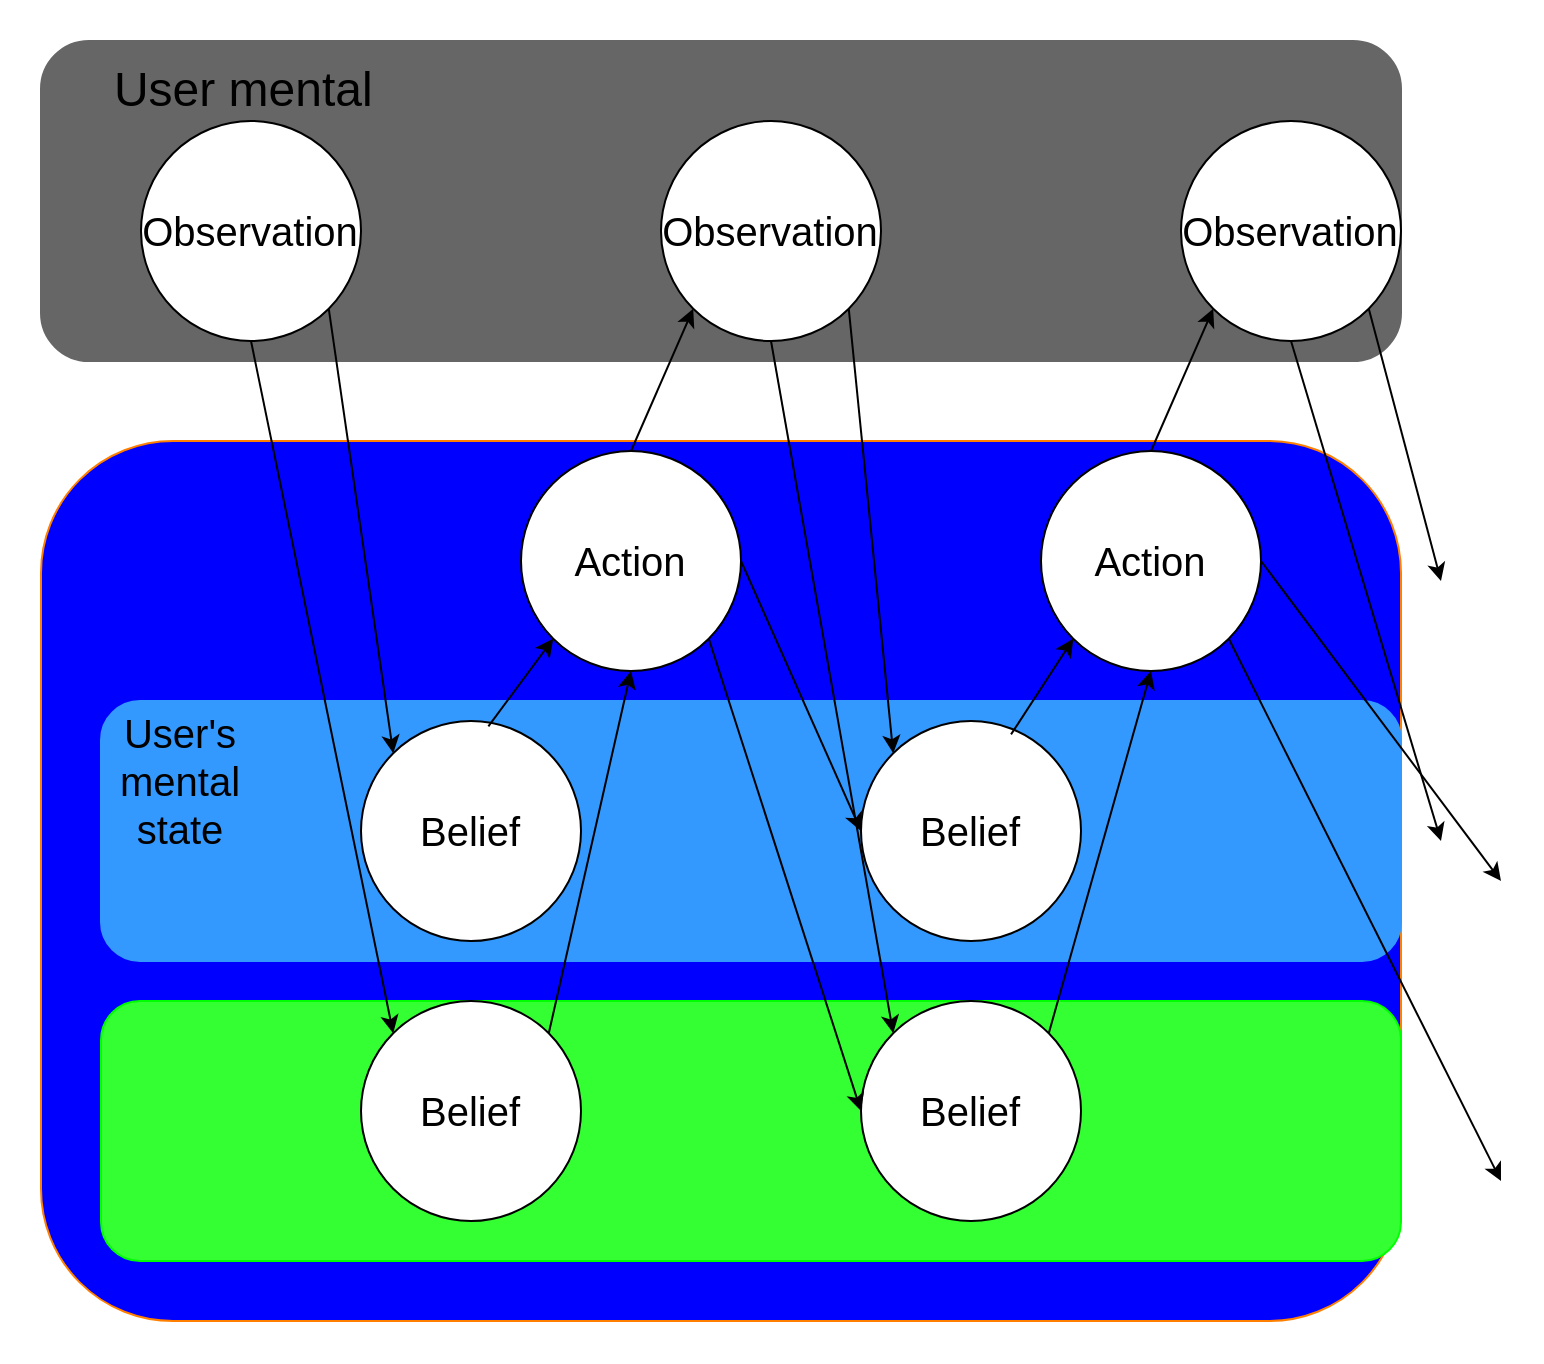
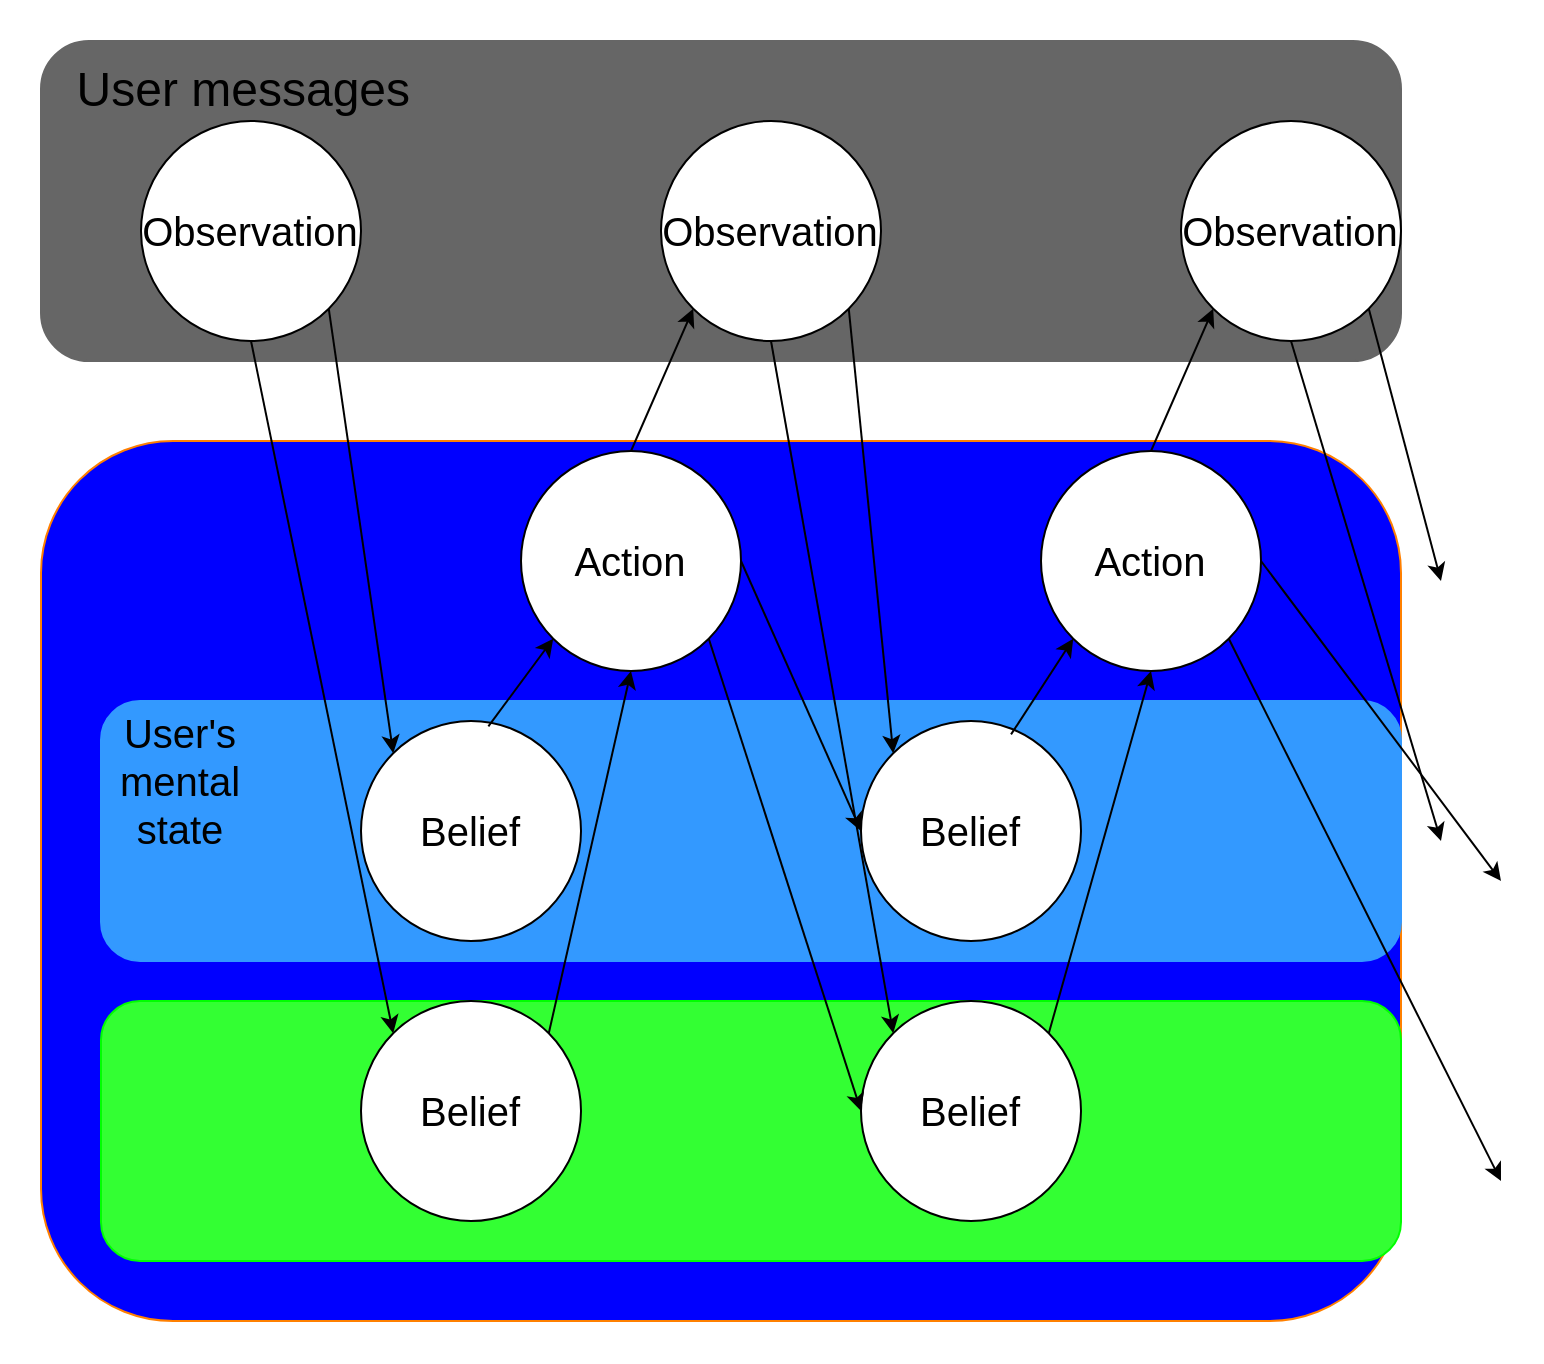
node "User mental": label "User mental" -> "User messages"
